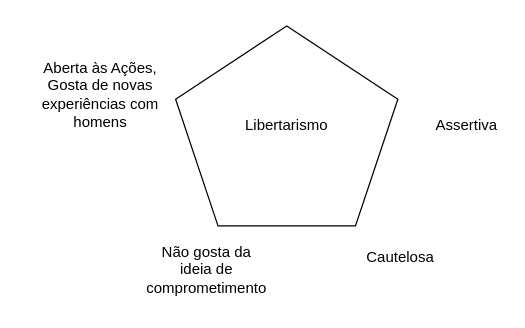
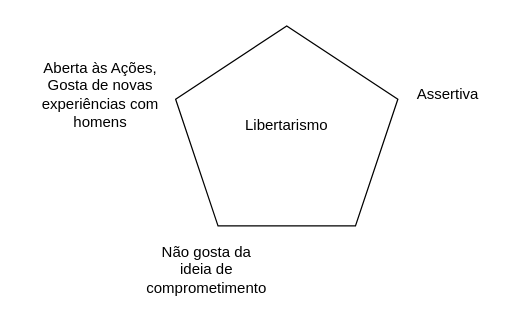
node "Assertiva": moved (467, 126) -> (448, 94)
node "Cautelosa": removed
